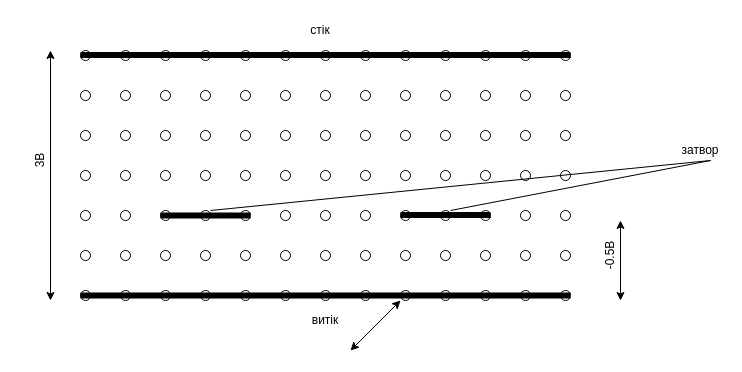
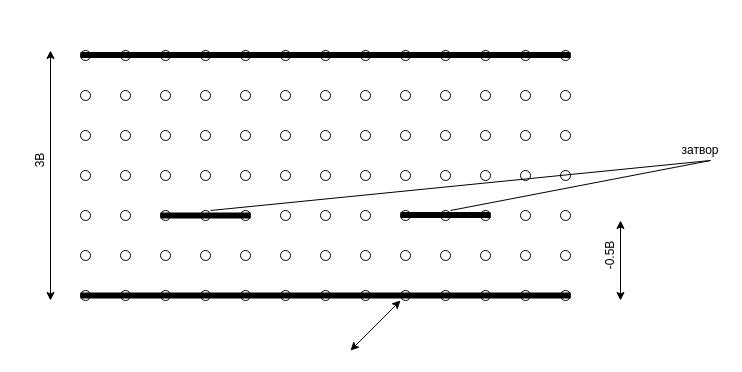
node "стік": removed
node "витік": removed
